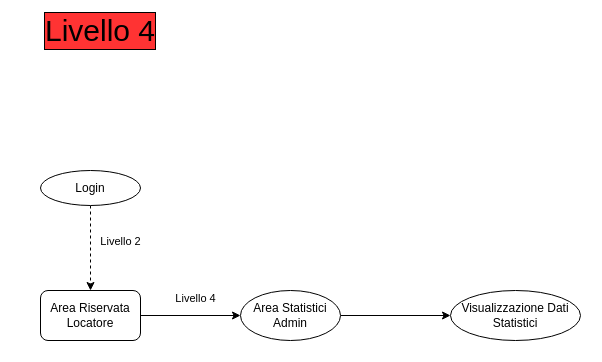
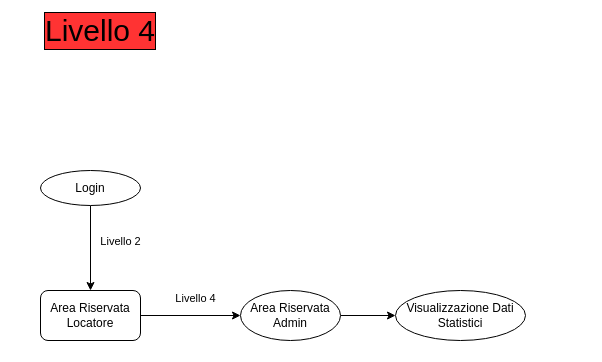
edge "Login" -> "Area Riservata Locatore": style dashed -> solid
node "Area Statistici Admin": label "Area Statistici Admin" -> "Area Riservata Admin"
node "Visualizzazione Dati Statistici": moved (516, 316) -> (461, 316)
